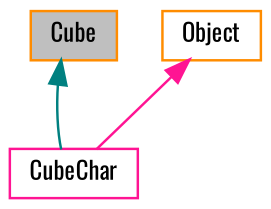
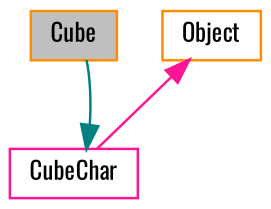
edge "CubeChar" -> "Cube": reversed
